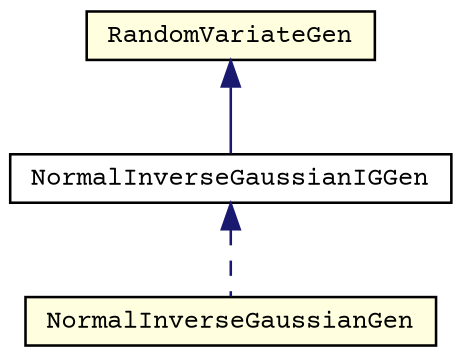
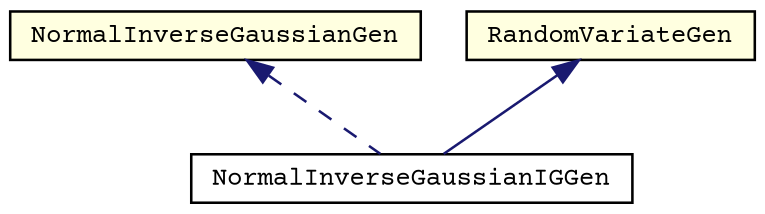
edge "NormalInverseGaussianGen" -> "NormalInverseGaussianIGGen": reversed
